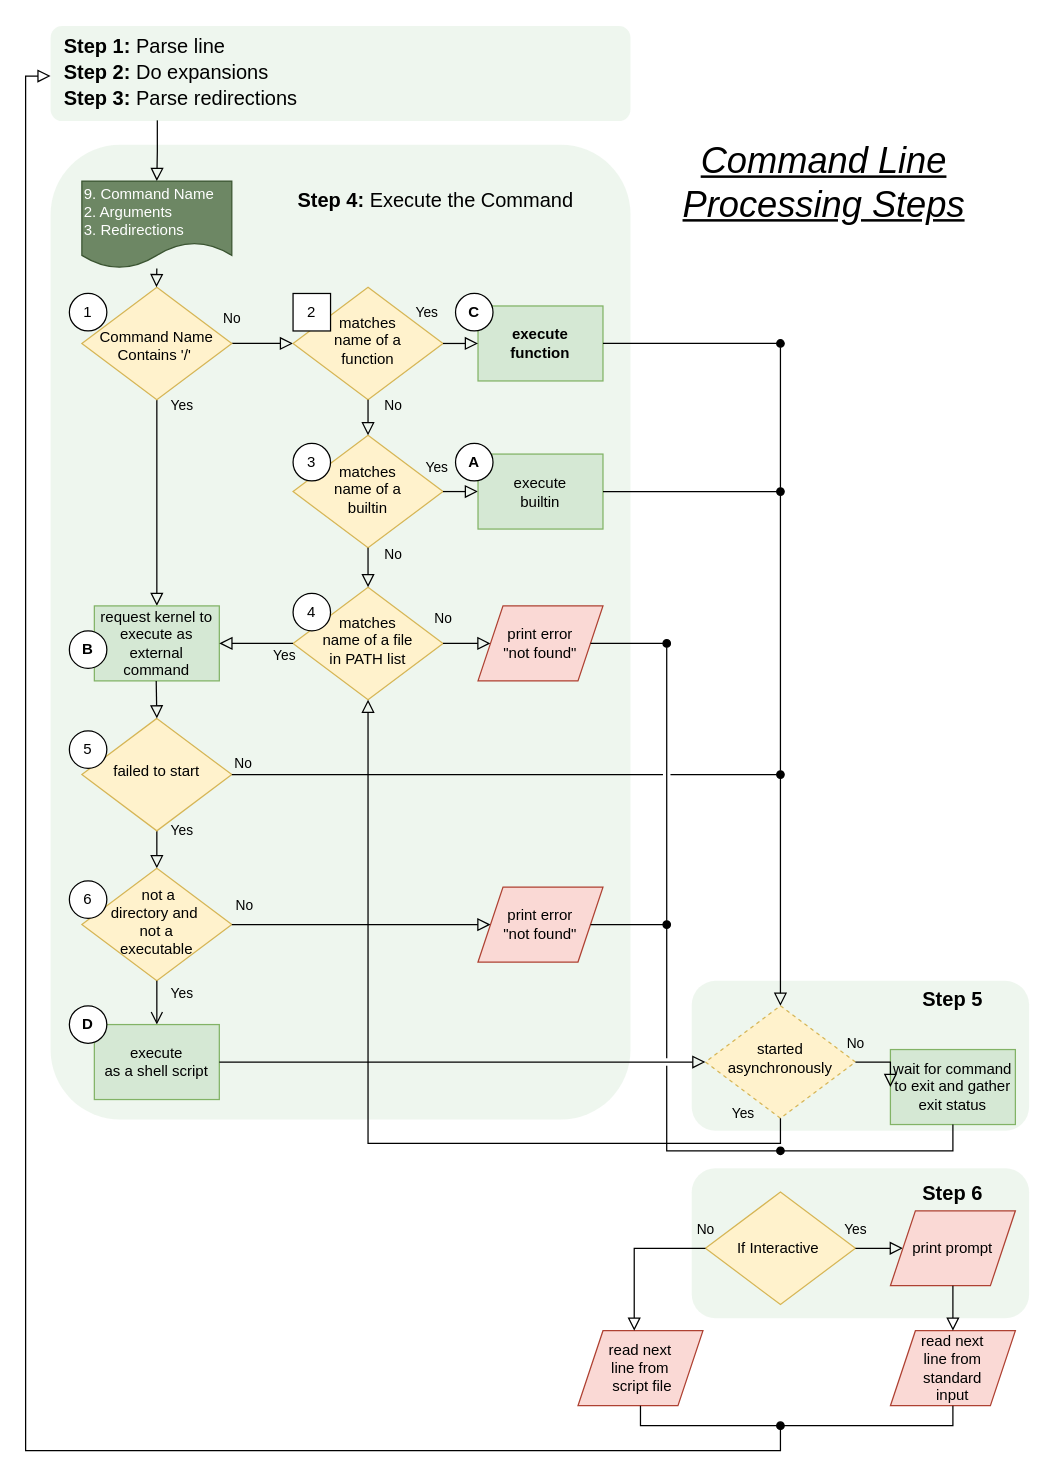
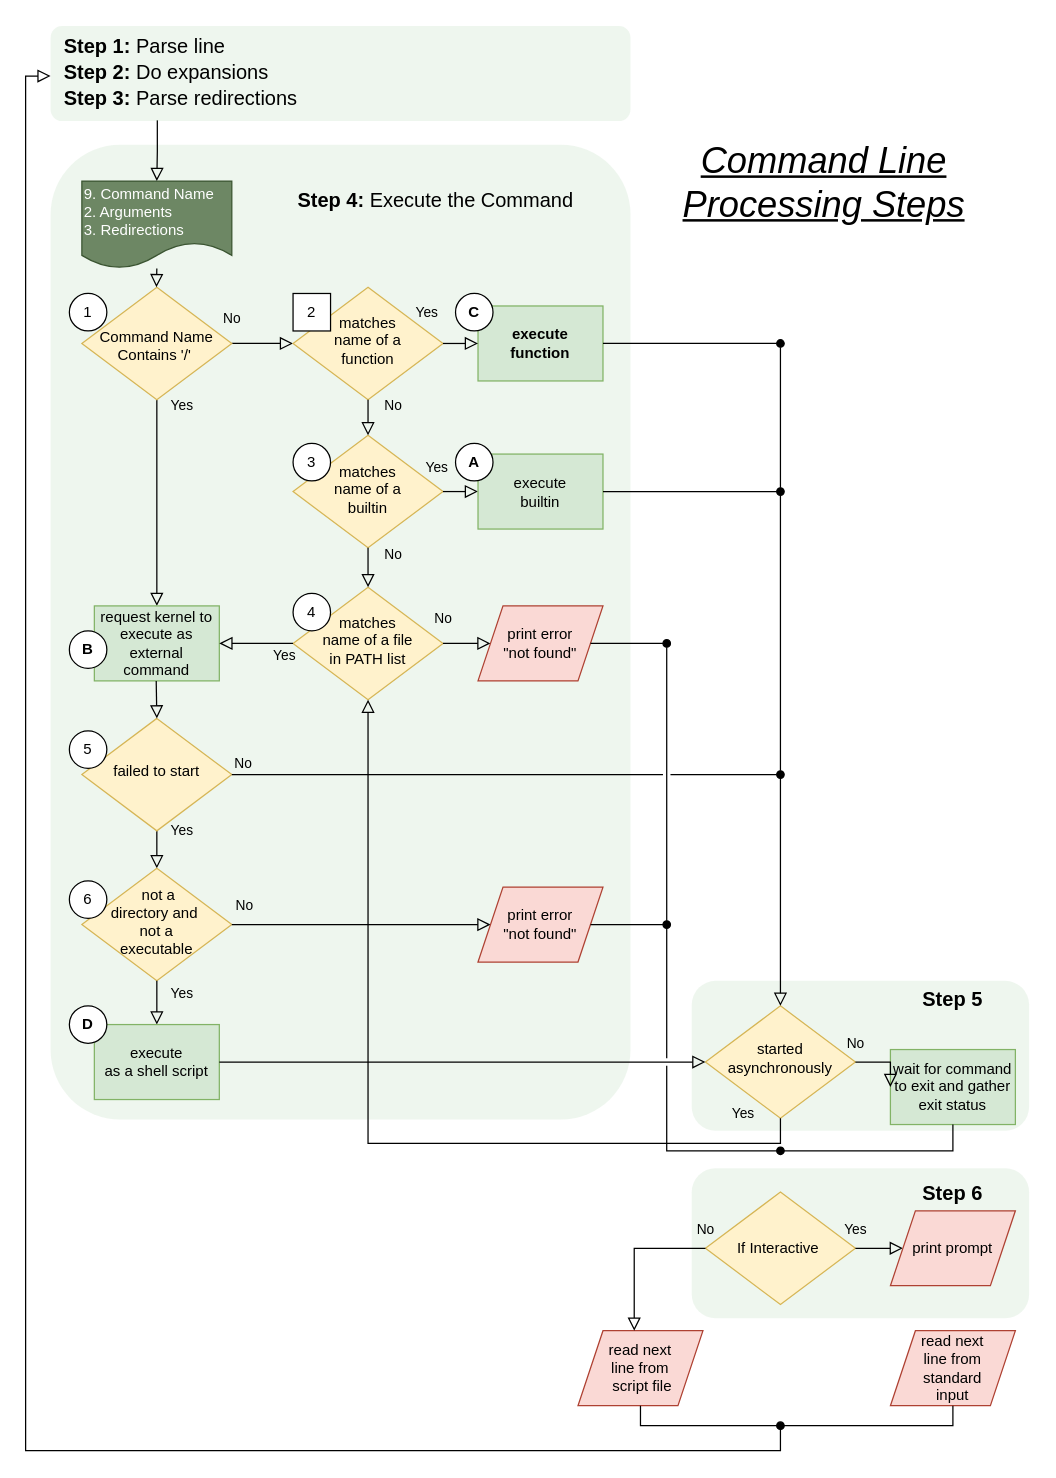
edge "not a directory and not a executable" -> "execute as a shell script": arrowhead open -> block
node "started asynchronously": style dashed -> solid
edge "print prompt" -> "read next line from standard input": removed
